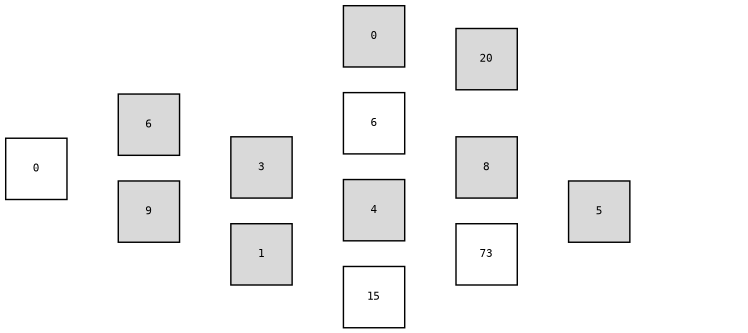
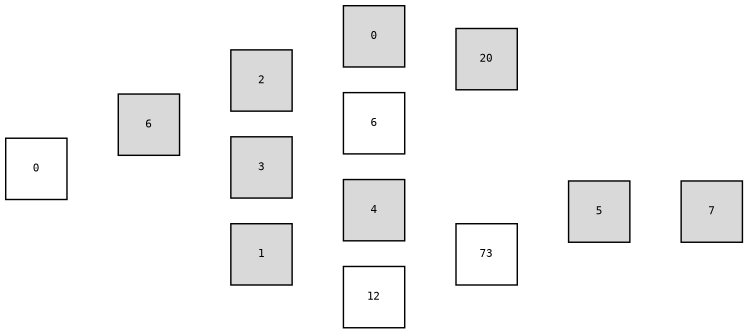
node "2": added
node "8": removed
node "9": removed
node "7": added
node "15": label "15" -> "12"
